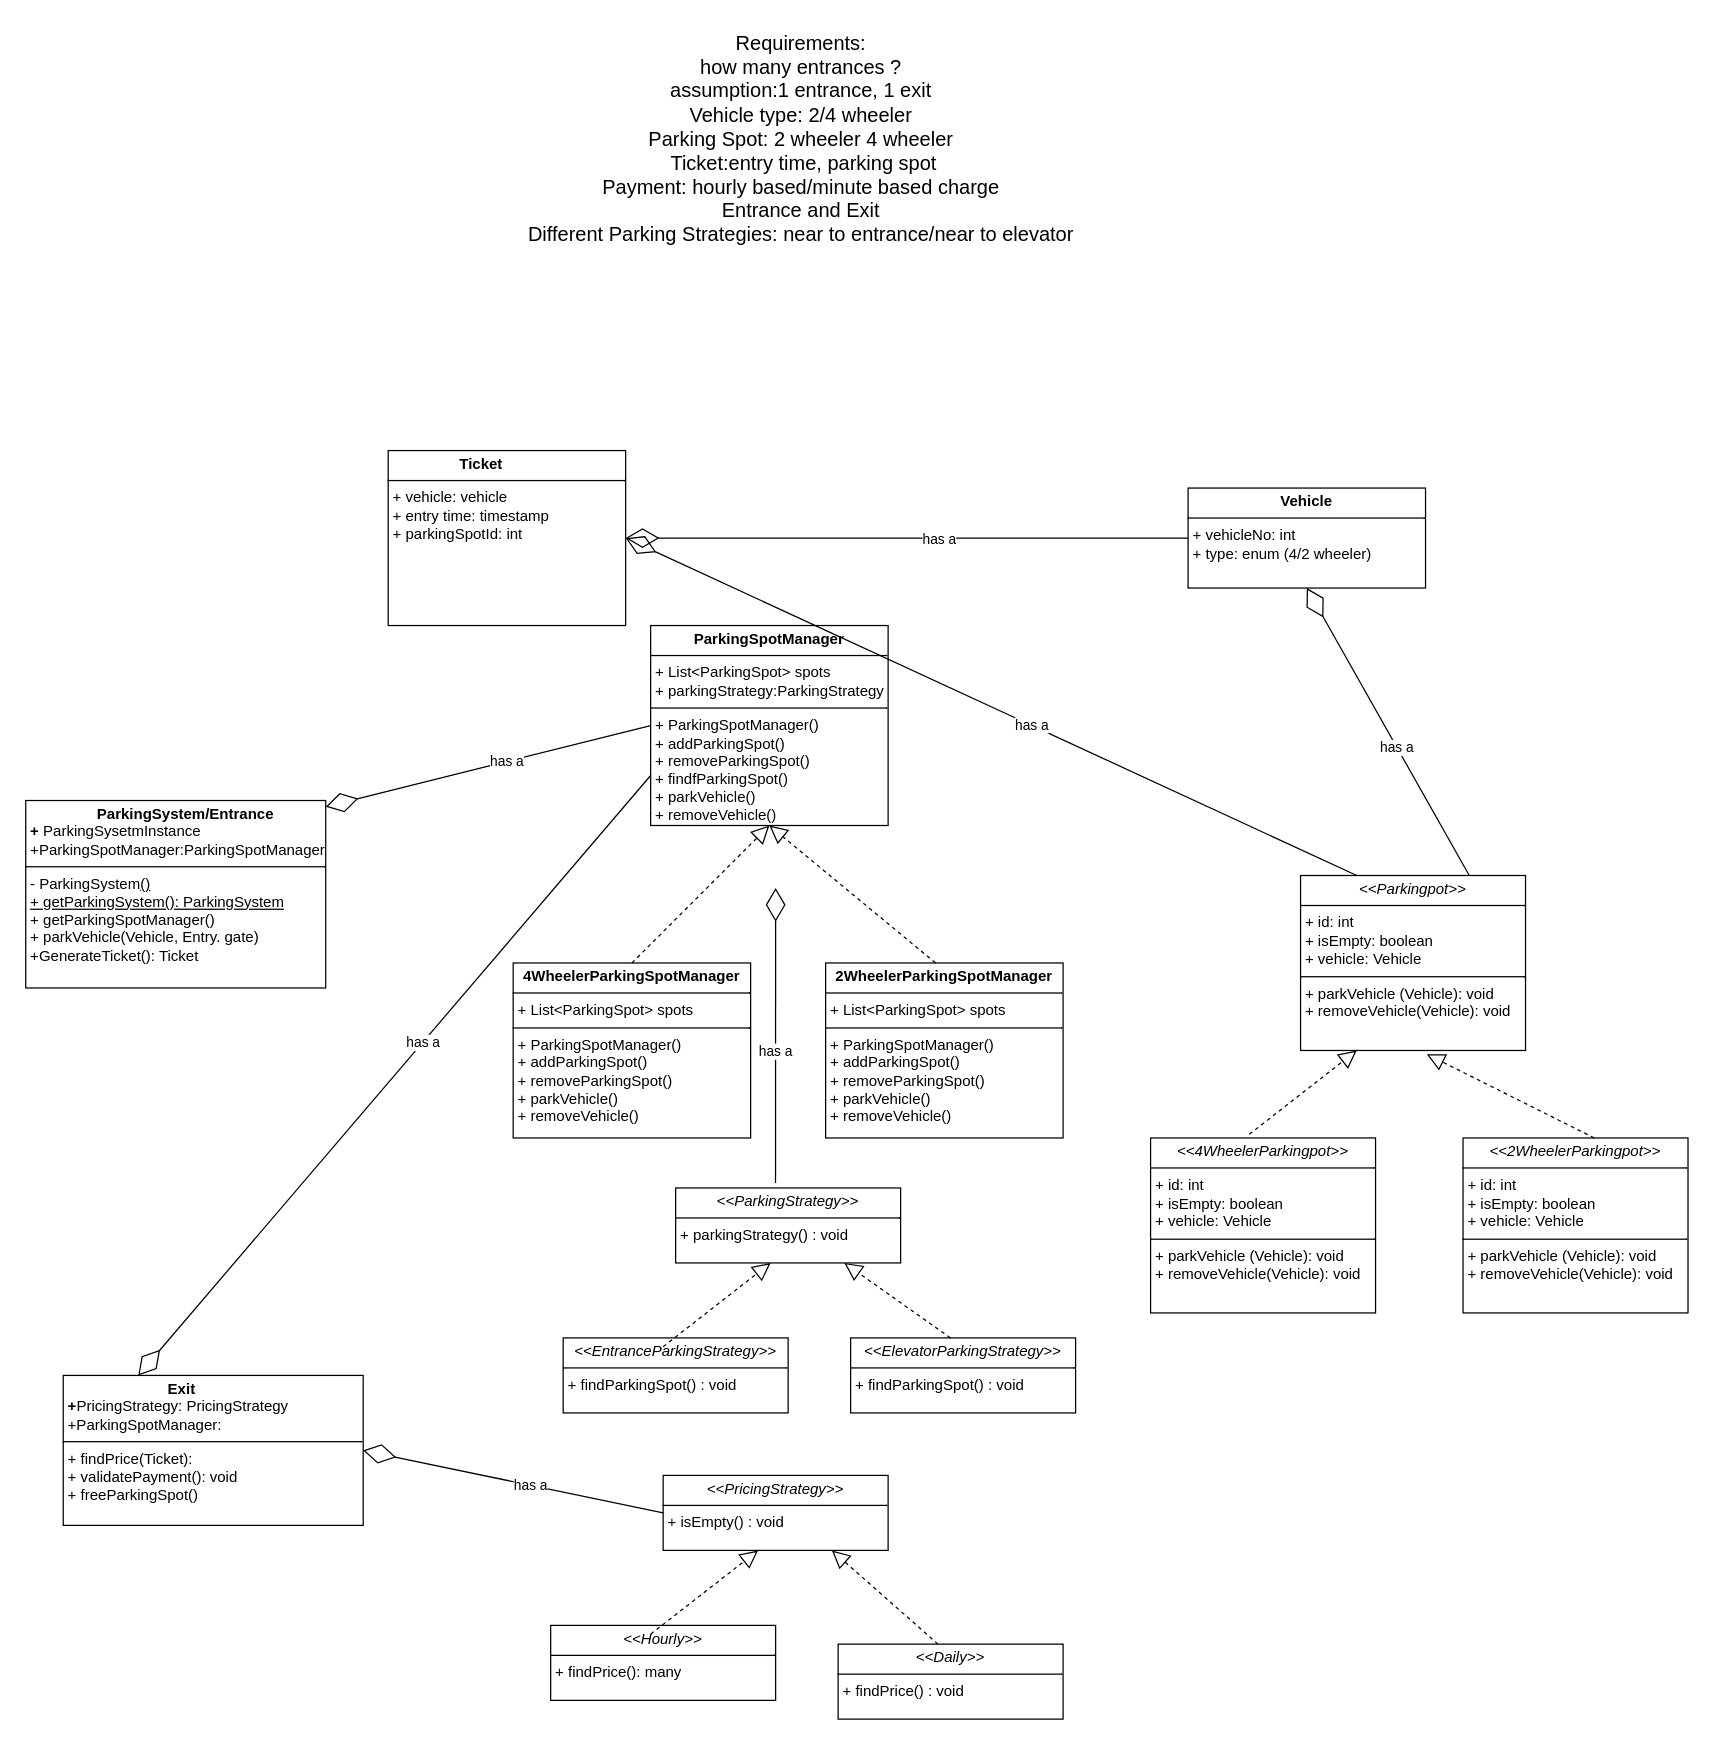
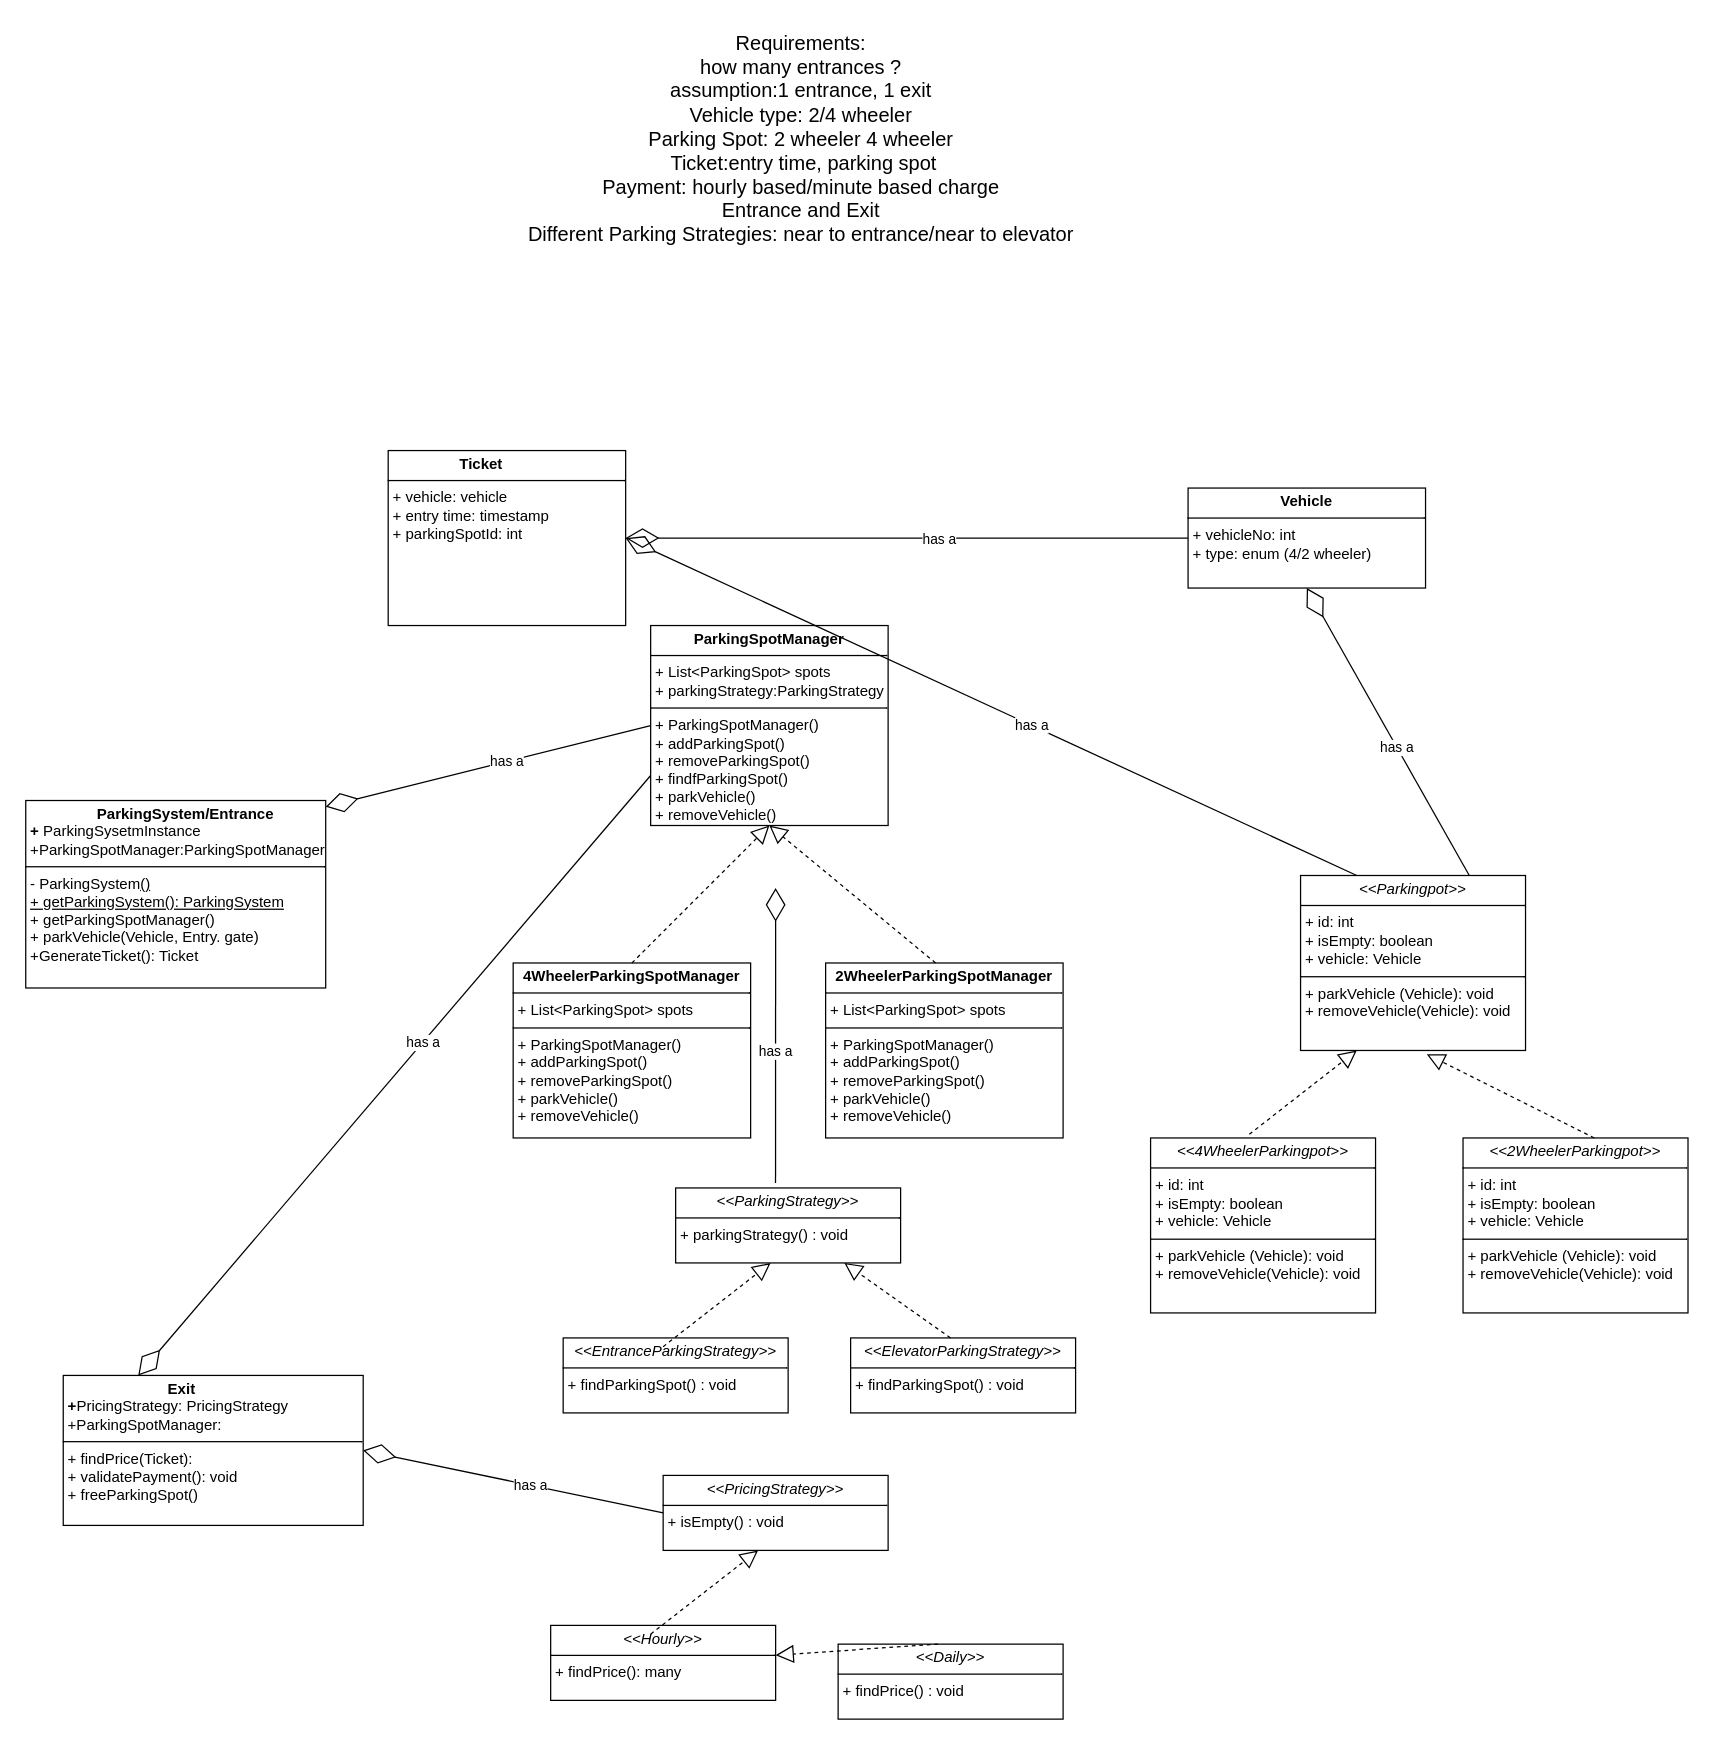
edge "<<Daily>> + findPrice() : void" -> "<<PricingStrategy>> + isEmpty() : void": now "<<Daily>> + findPrice() : void" -> "<<Hourly>> + findPrice(): many"
